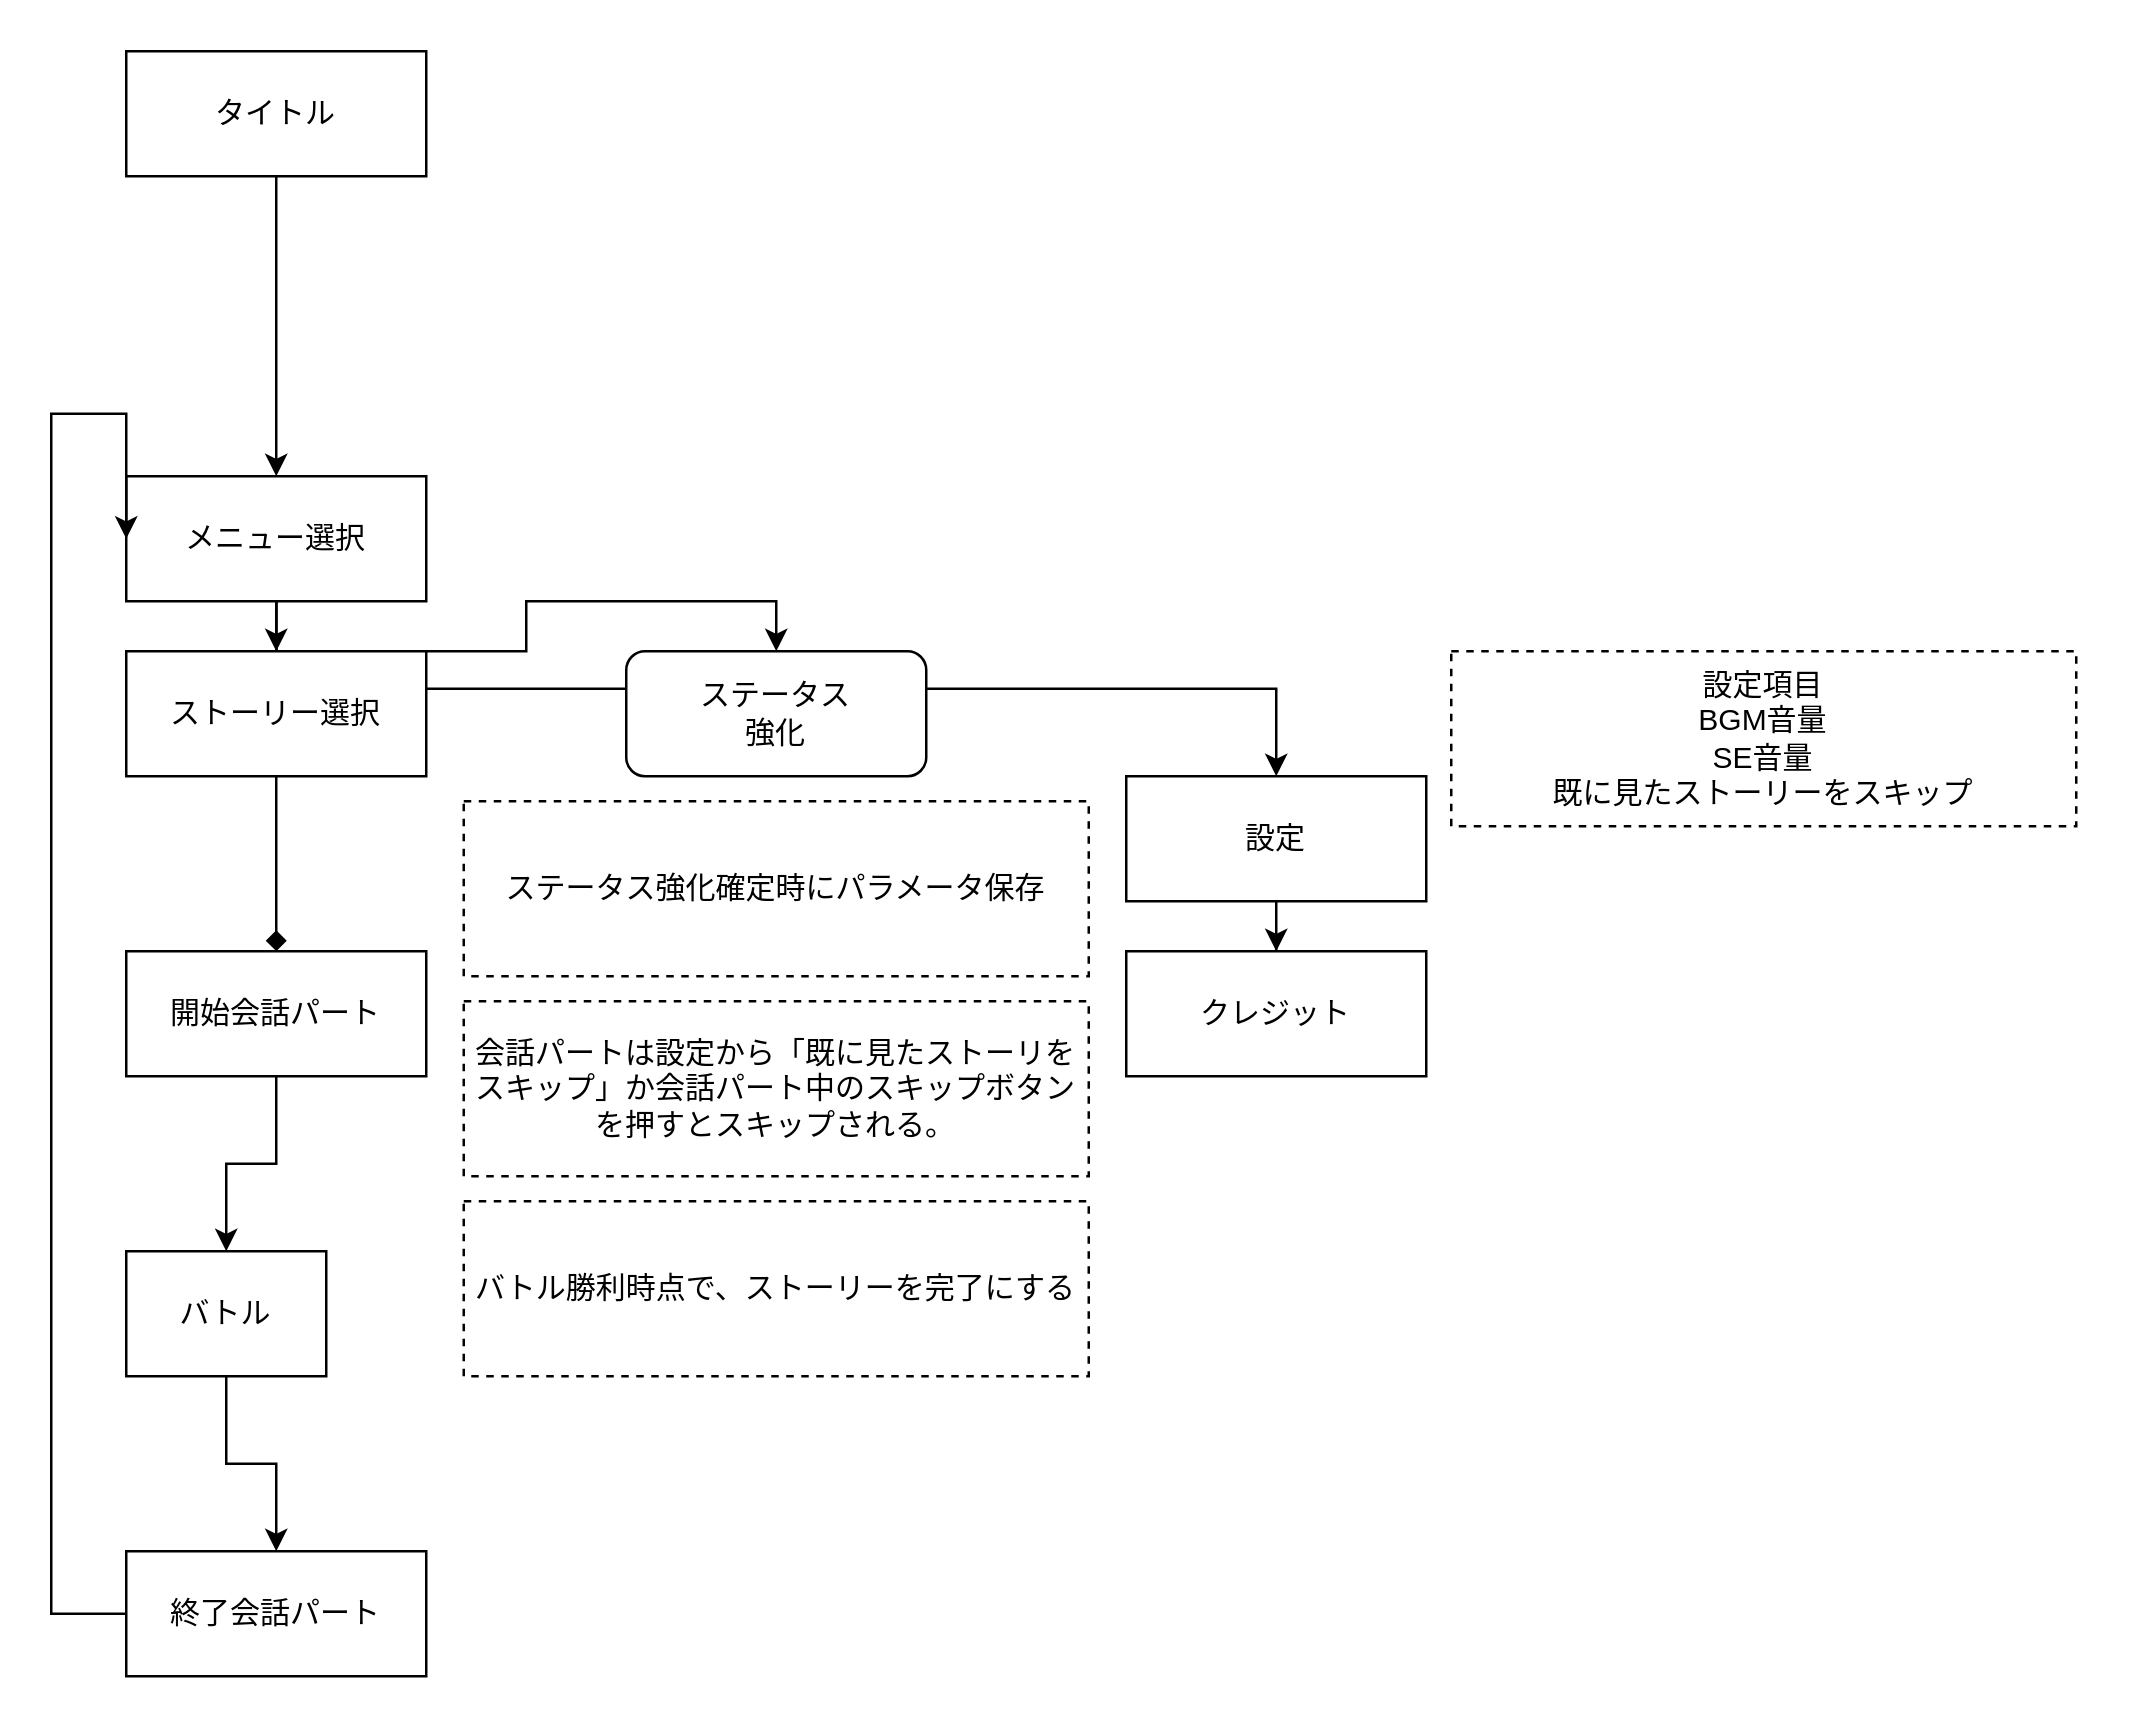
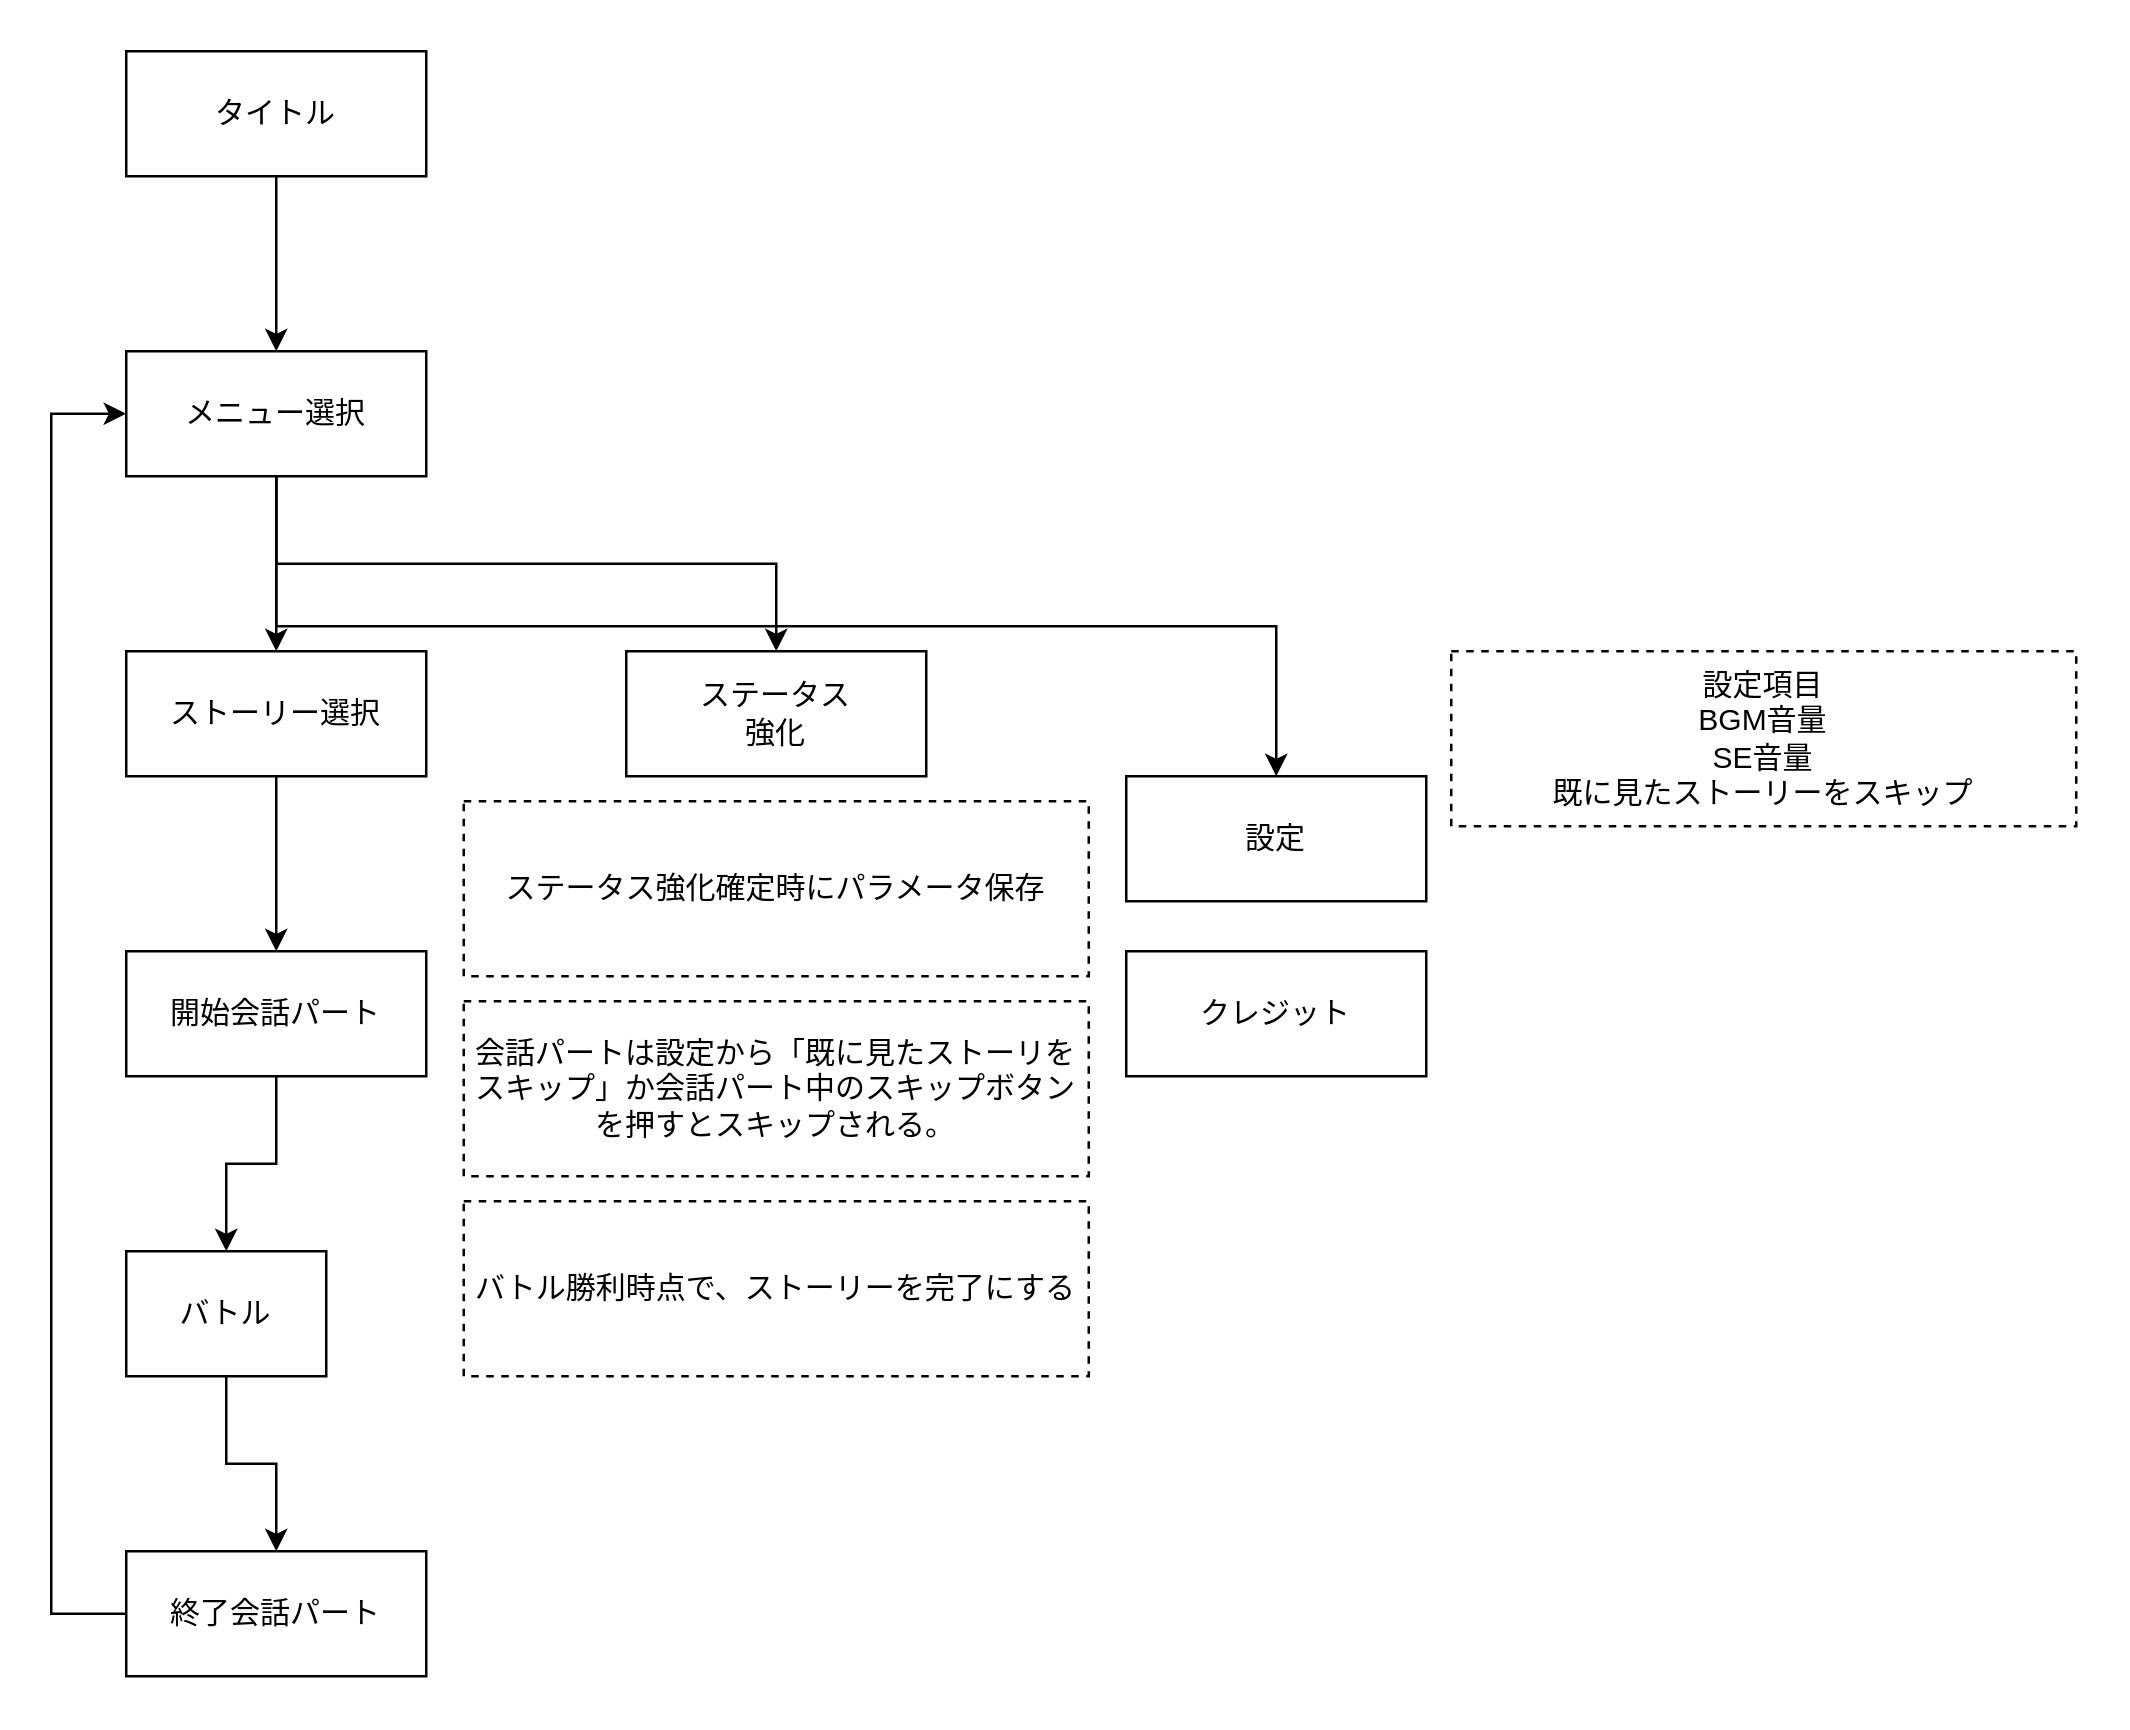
node "メニュー選択": moved (276, 539) -> (276, 414)
node "ステータス 強化": shape rounded rectangle -> rectangle
edge "ストーリー選択" -> "開始会話パート": arrowhead diamond -> classic
edge "設定" -> "クレジット": removed
